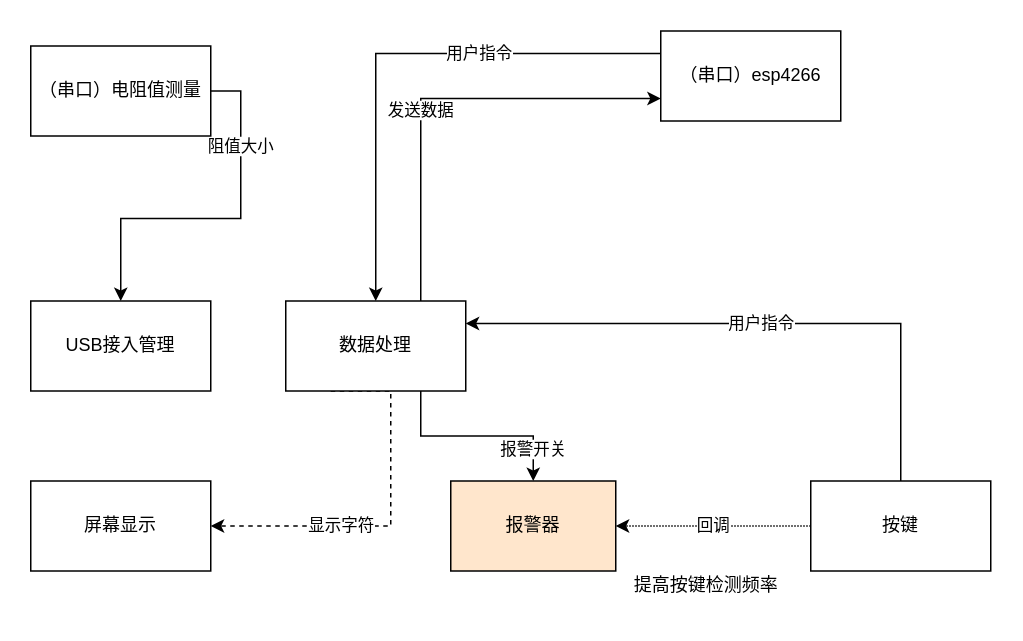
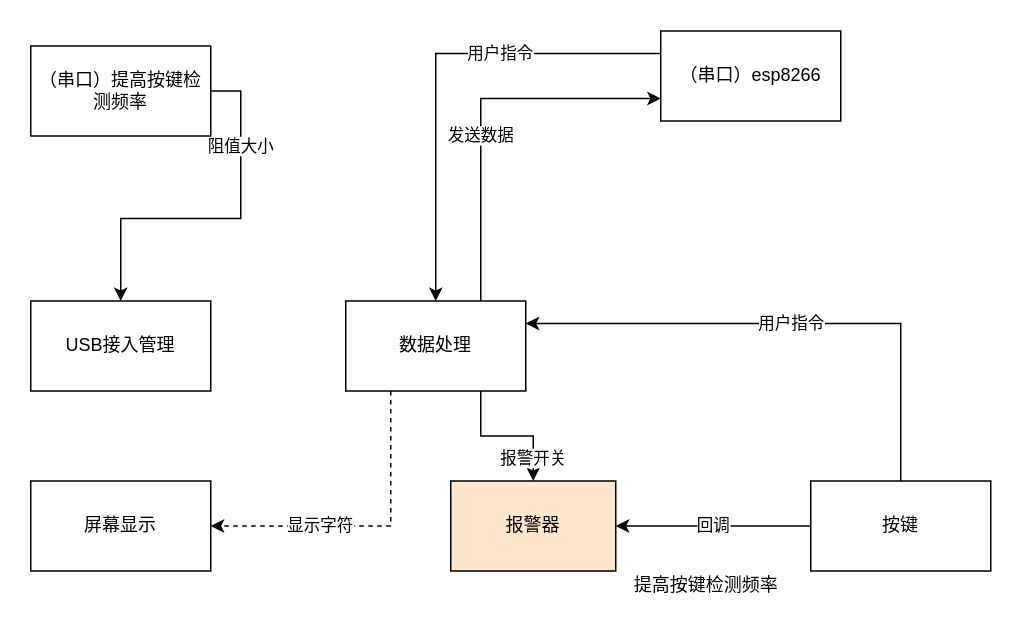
node "（串口）esp4266": label "（串口）esp4266" -> "（串口）esp8266"
node "（串口）电阻值测量": label "（串口）电阻值测量" -> "（串口）提高按键检测频率"
node "数据处理": moved (376, 346) -> (436, 346)
edge "按键" -> "报警器": style dashed -> solid
